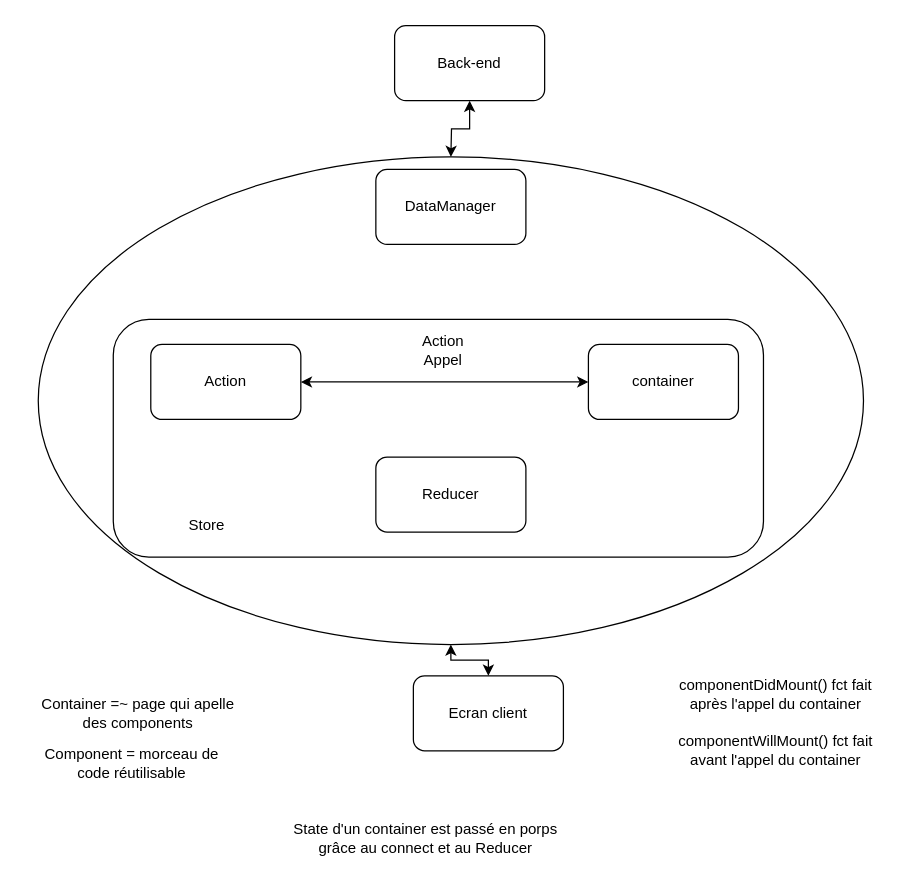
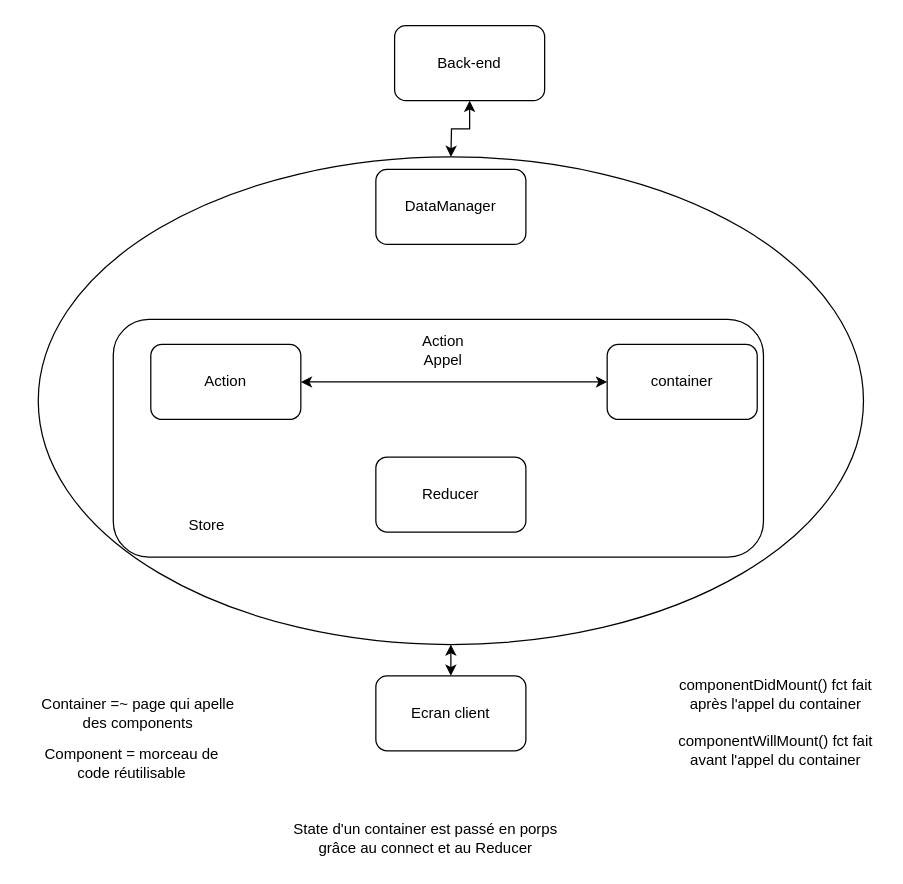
node "container": moved (663, 382) -> (682, 382)
node "Ecran client": moved (488, 713) -> (451, 713)
